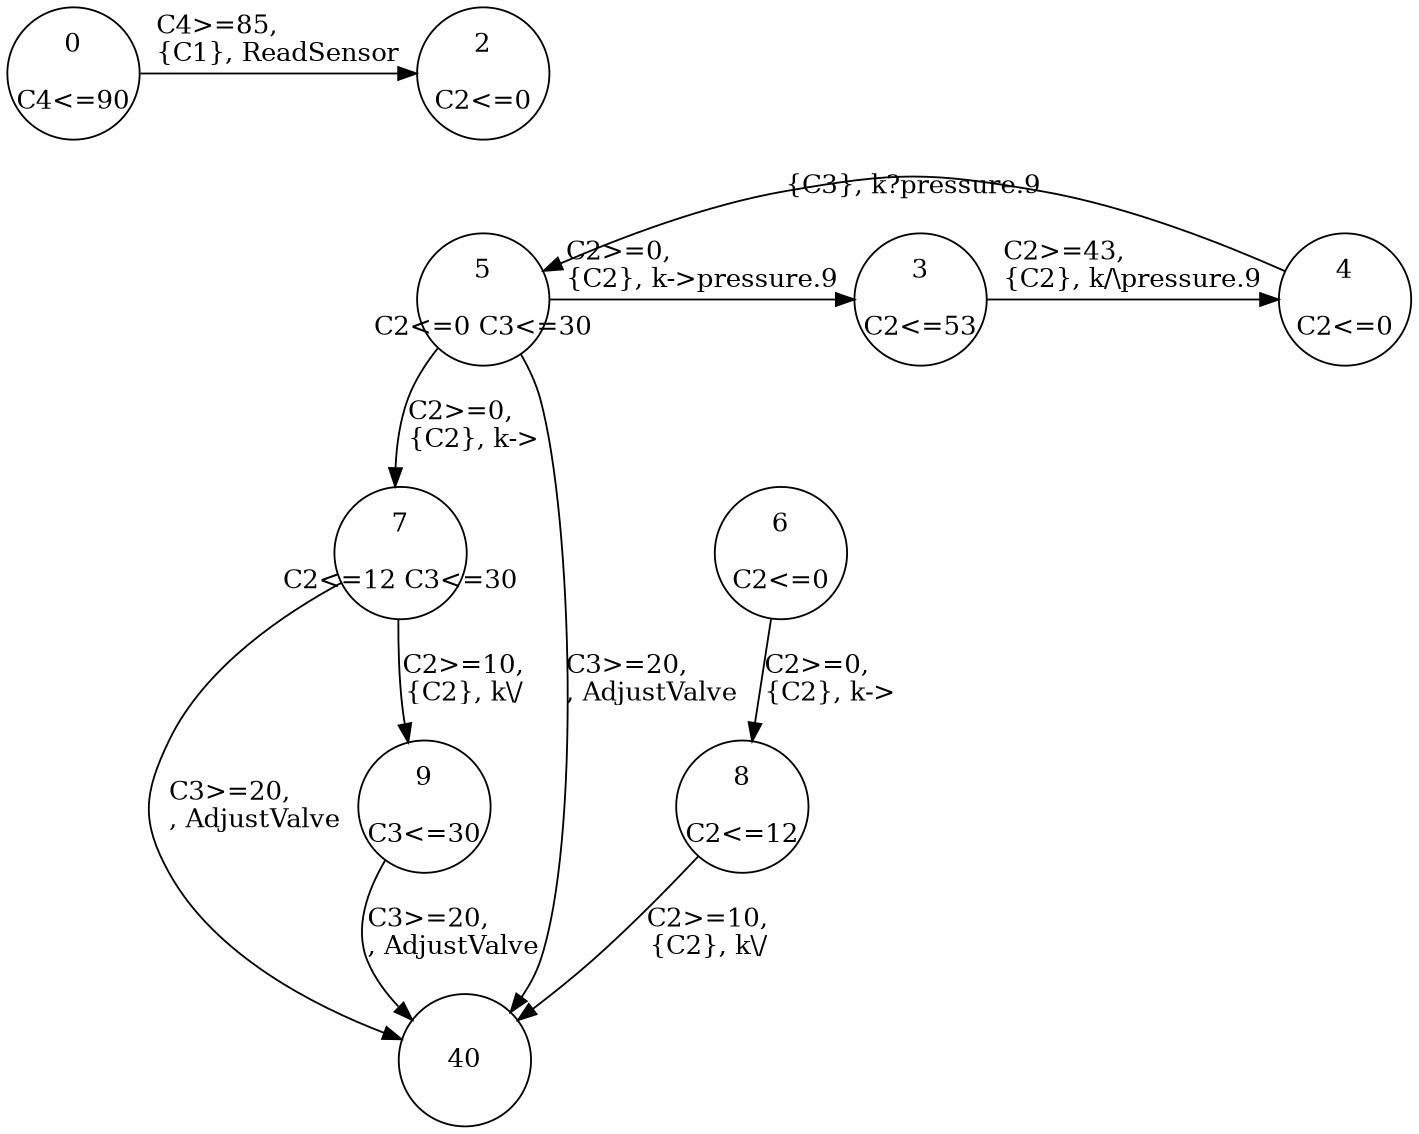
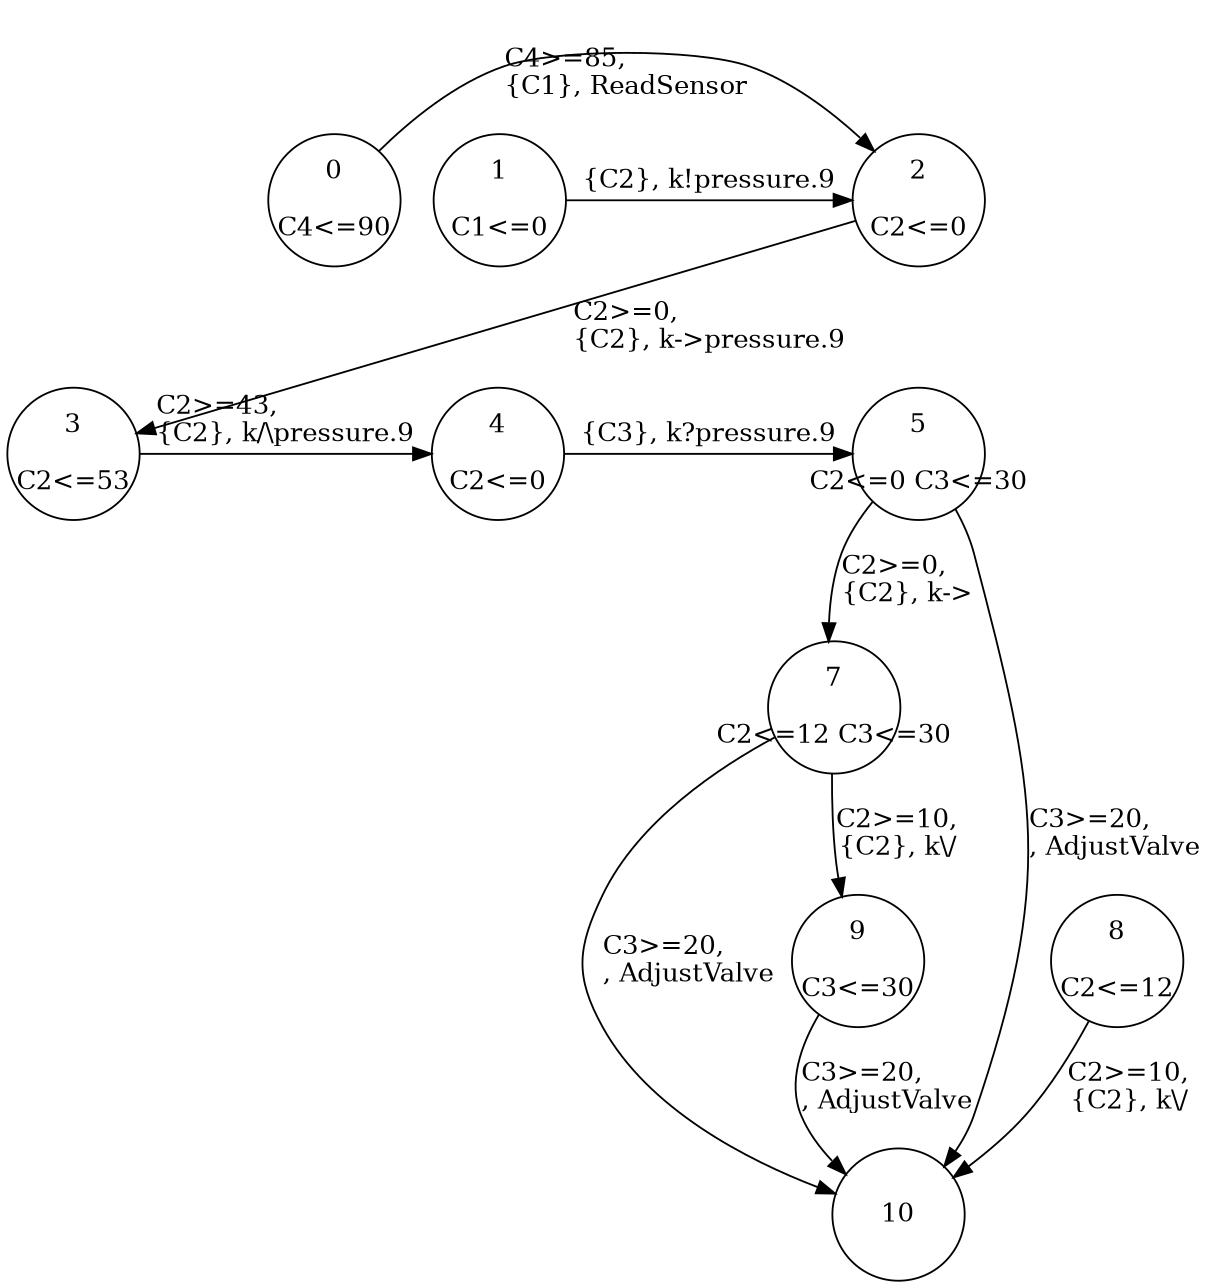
node "1 C1<=0": added
edge "5 C2<=0 C3<=30" -> "3 C2<=53": now "2 C2<=0" -> "3 C2<=53"
node "6 C2<=0": removed
node "40": label "40" -> "10"
